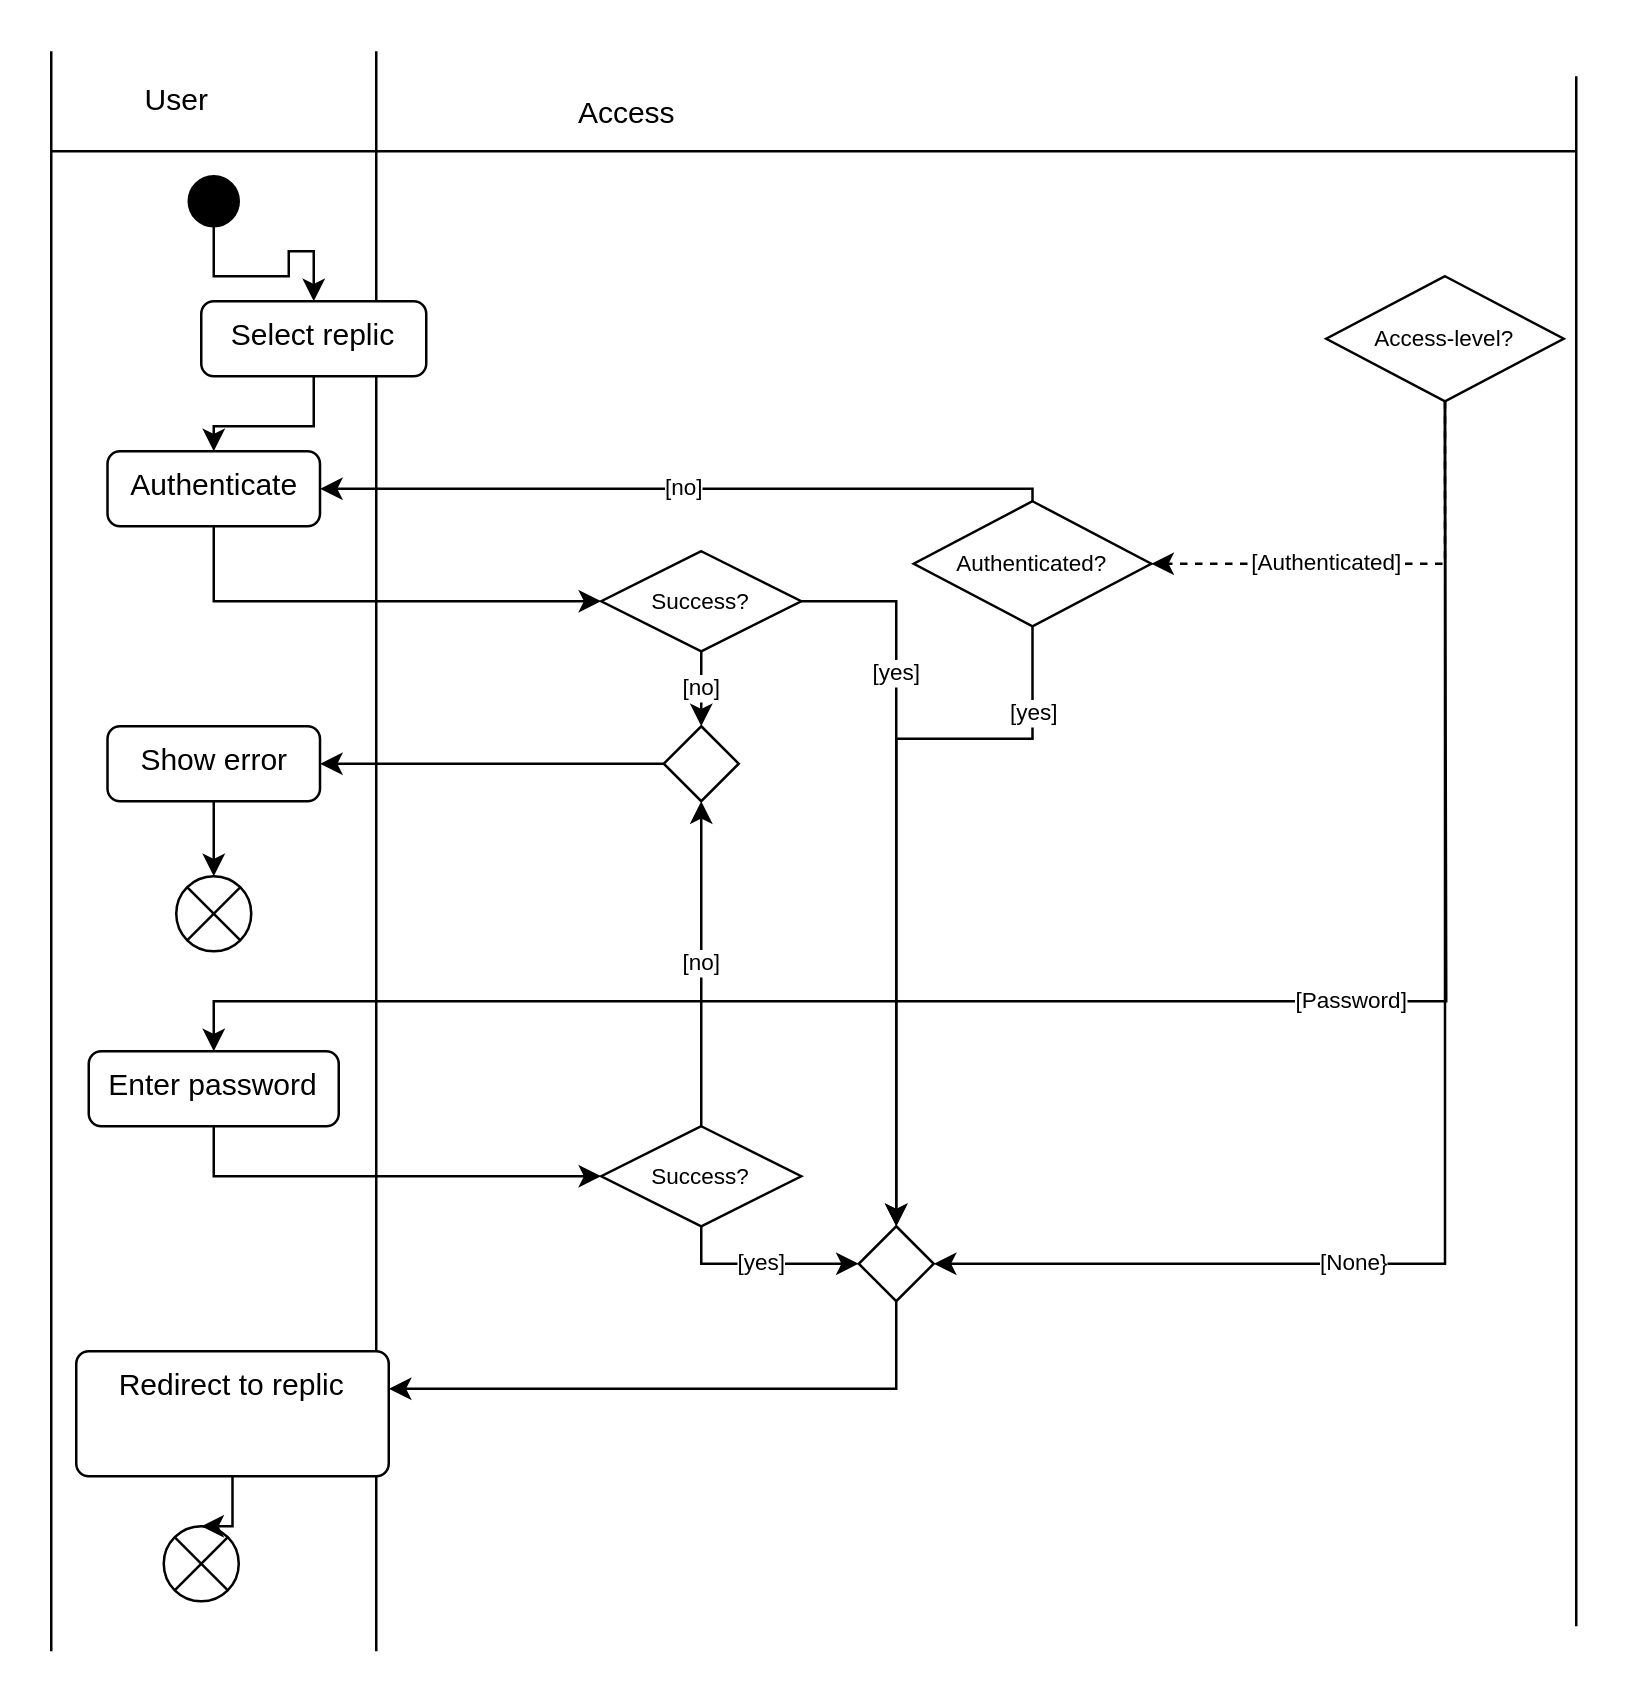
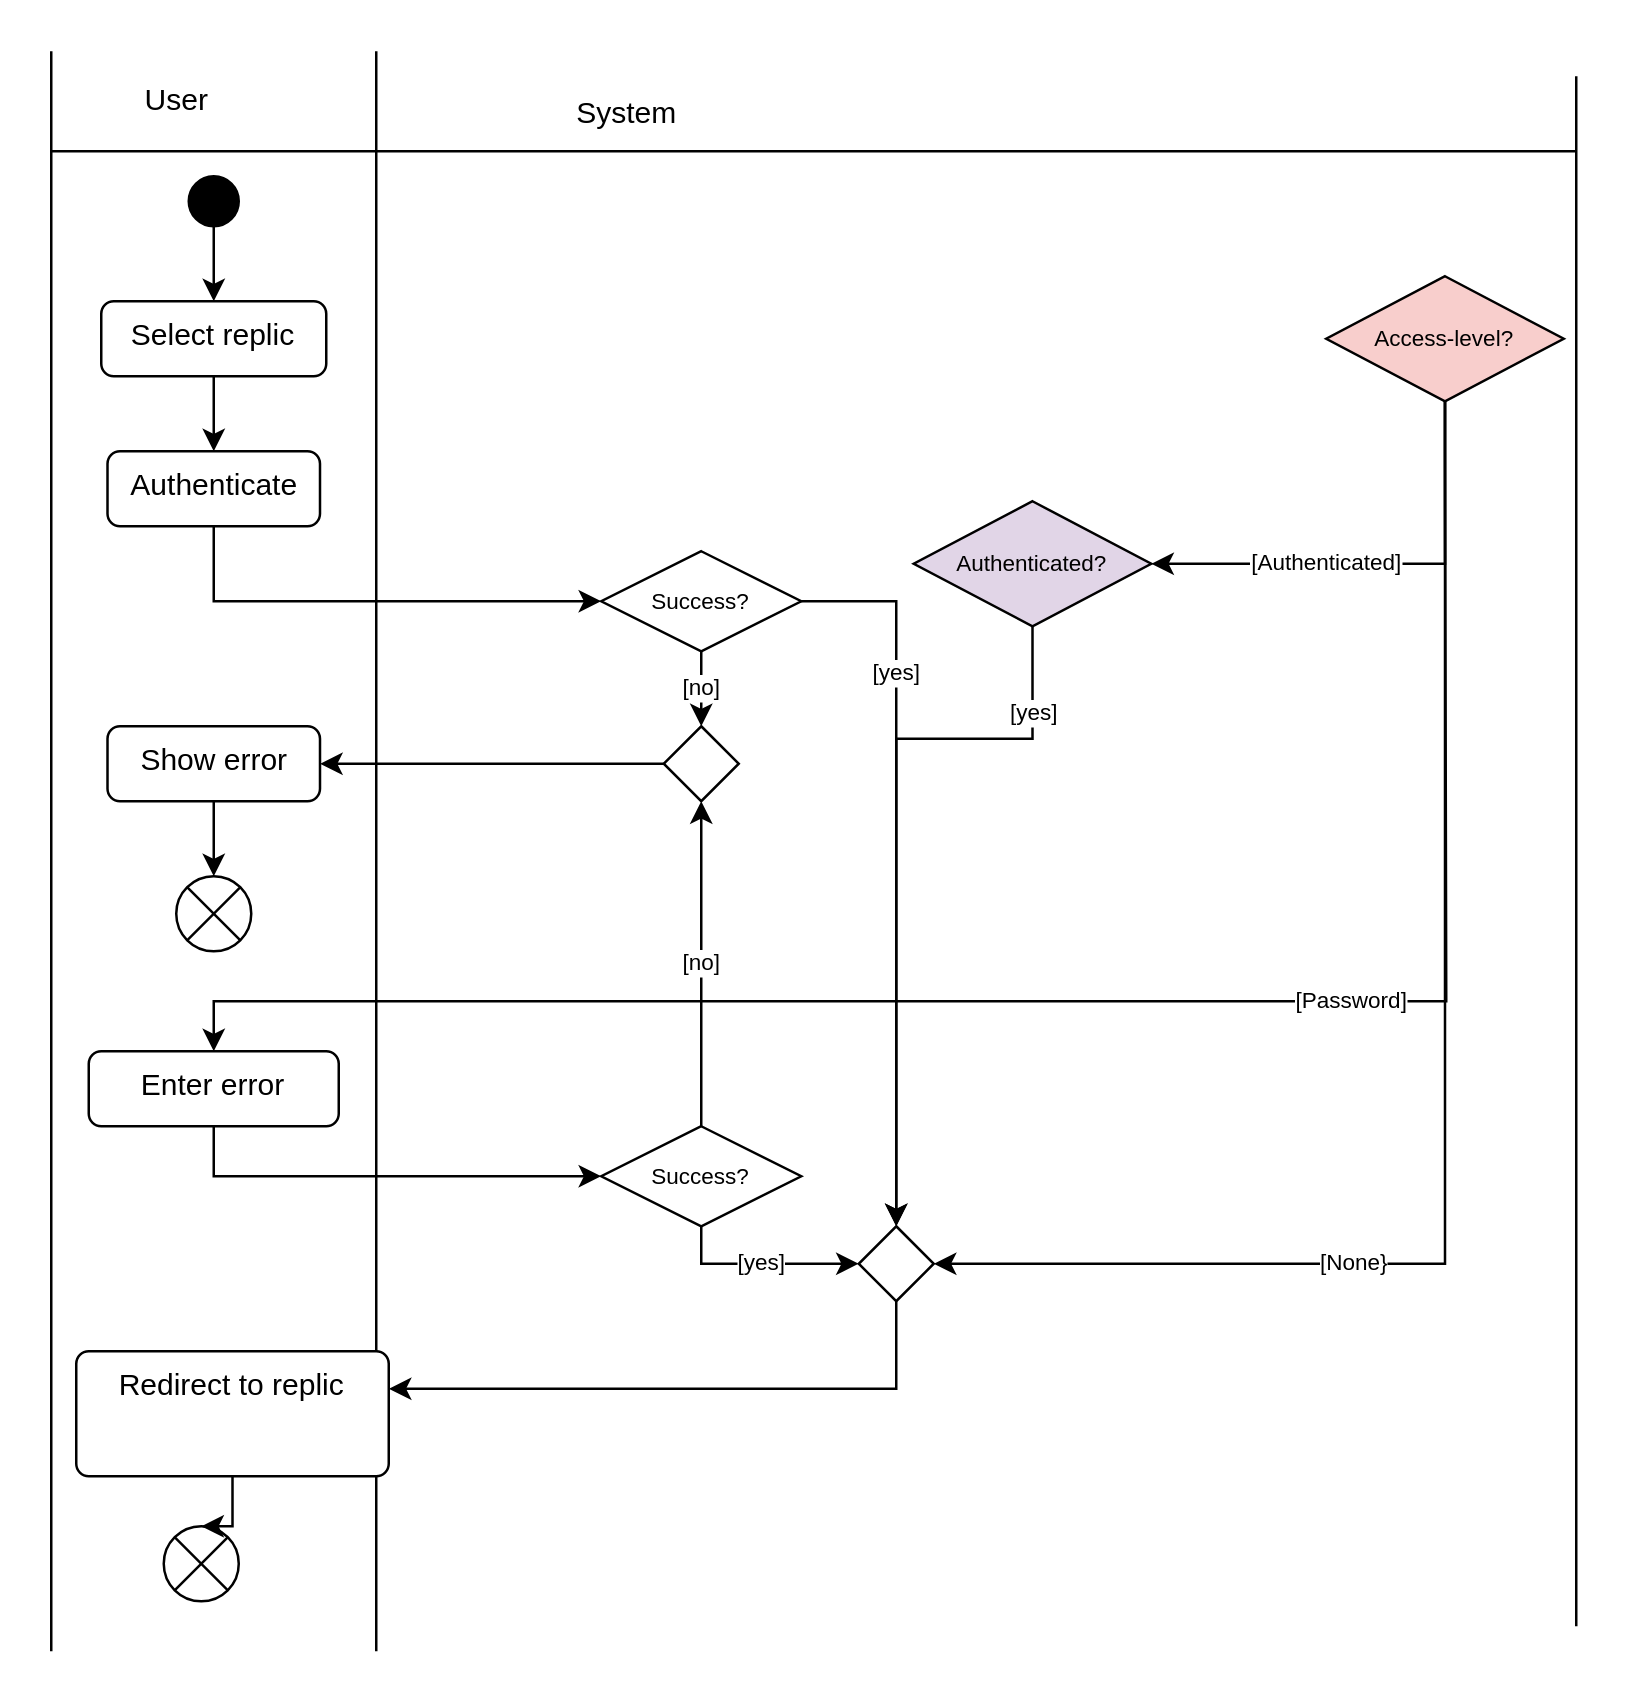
node "Access": label "Access" -> "System"
node "Select replic": moved (314, 339) -> (214, 339)
node "Access-level?": fillcolor #ffffff -> #f8cecc
edge "Authenticated?" -> "Authenticate": removed, label "[no]"
node "Authenticated?": fillcolor #ffffff -> #e1d5e7
edge "Access-level?" -> "Authenticated?": style dashed -> solid
node "Enter password": label "Enter password" -> "Enter error"
